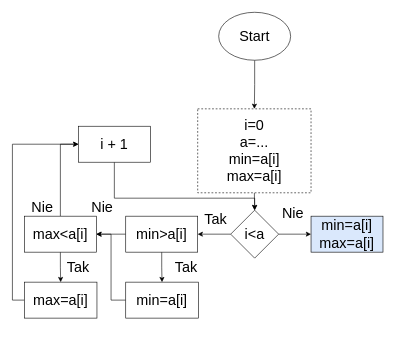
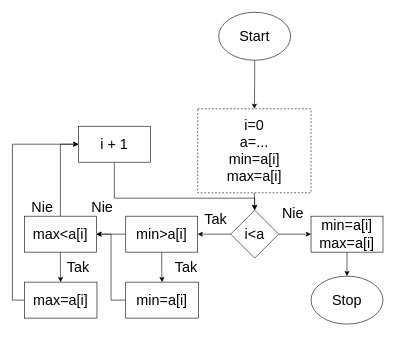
node "min=a[i] max=a[i]": fillcolor #dae8fc -> #ffffff
edge "min=a[i] max=a[i]" -> "Stop": added
node "Stop": added
